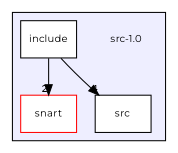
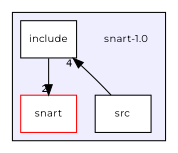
node "src-1.0": label "src-1.0" -> "snart-1.0"
edge "include" -> "src": reversed
